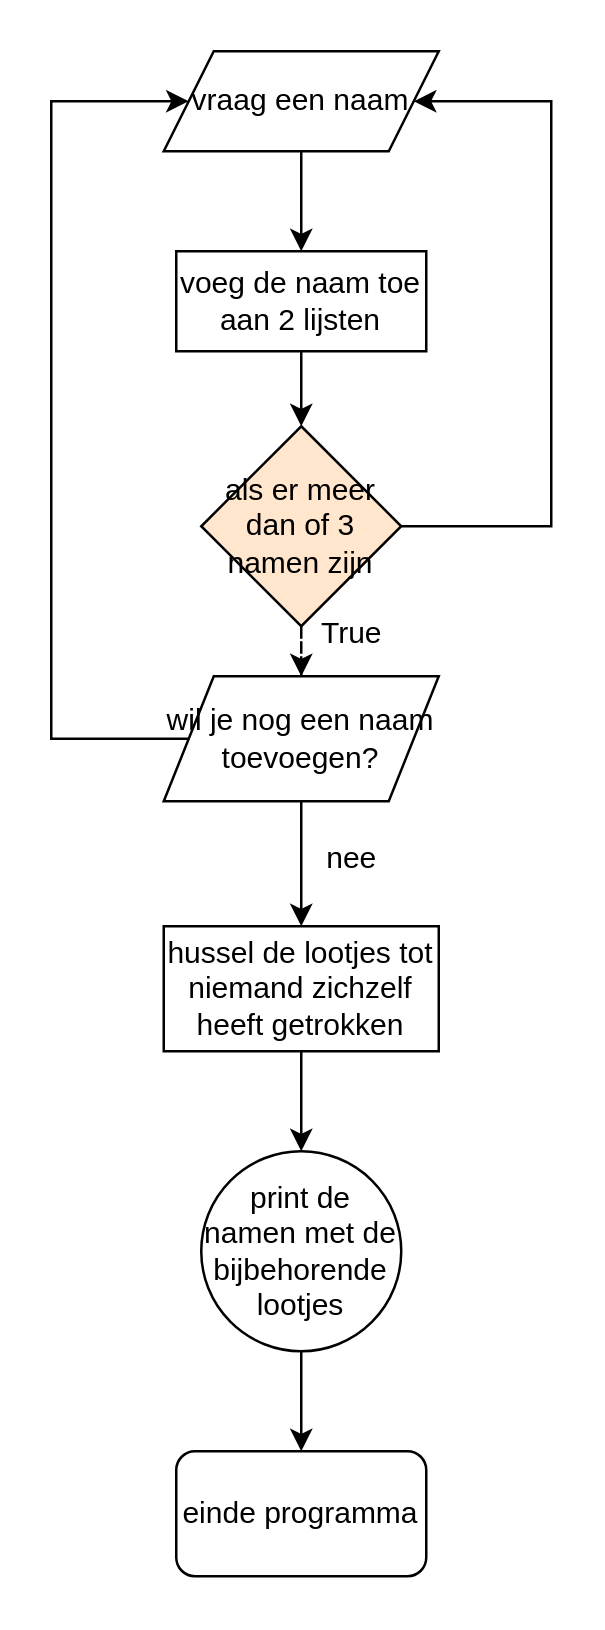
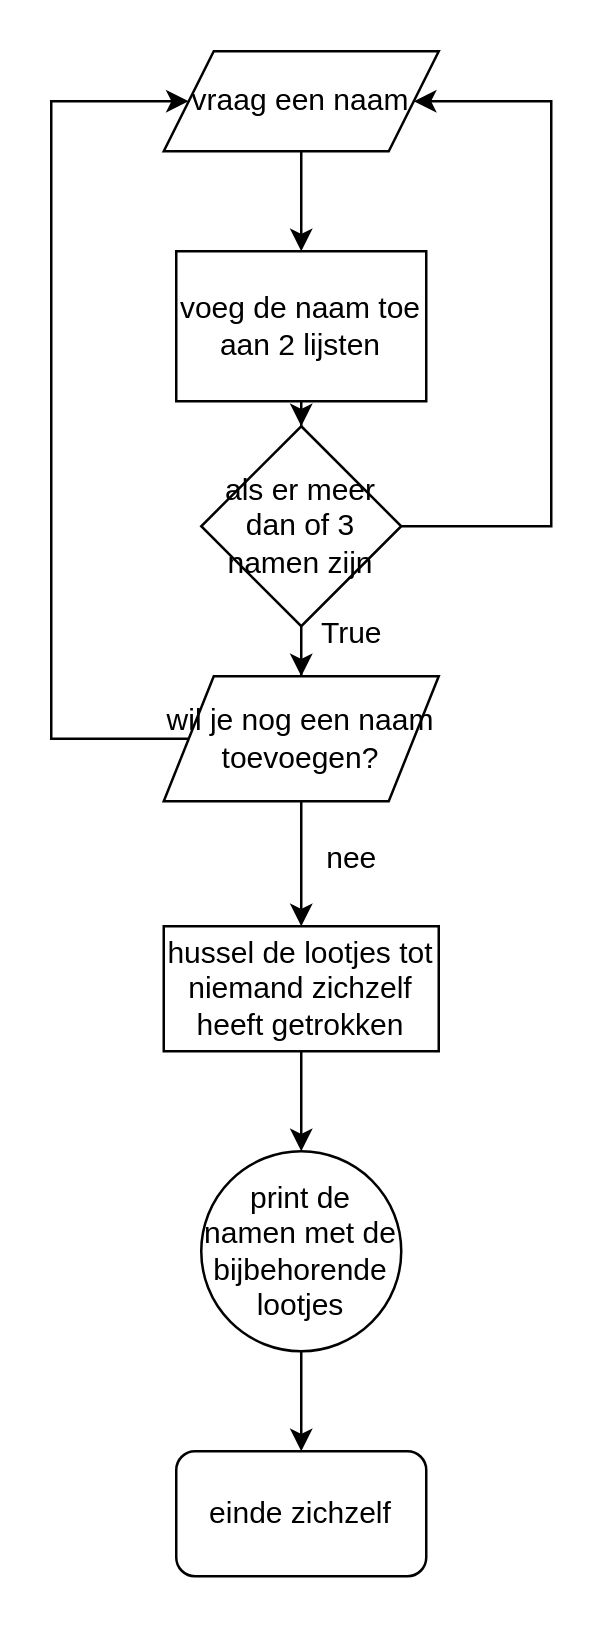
node "voeg de naam toe aan 2 lijsten": size 250x100 -> 250x150
node "als er meer dan of 3 namen zijn": fillcolor #ffe6cc -> #ffffff
edge "als er meer dan of 3 namen zijn" -> "wil je nog een naam toevoegen?": style dashed -> solid
node "einde programma": label "einde programma" -> "einde zichzelf"
